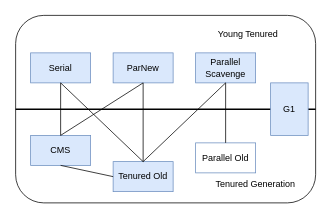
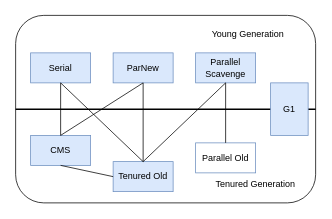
node "Young Tenured": label "Young Tenured" -> "Young Generation"
